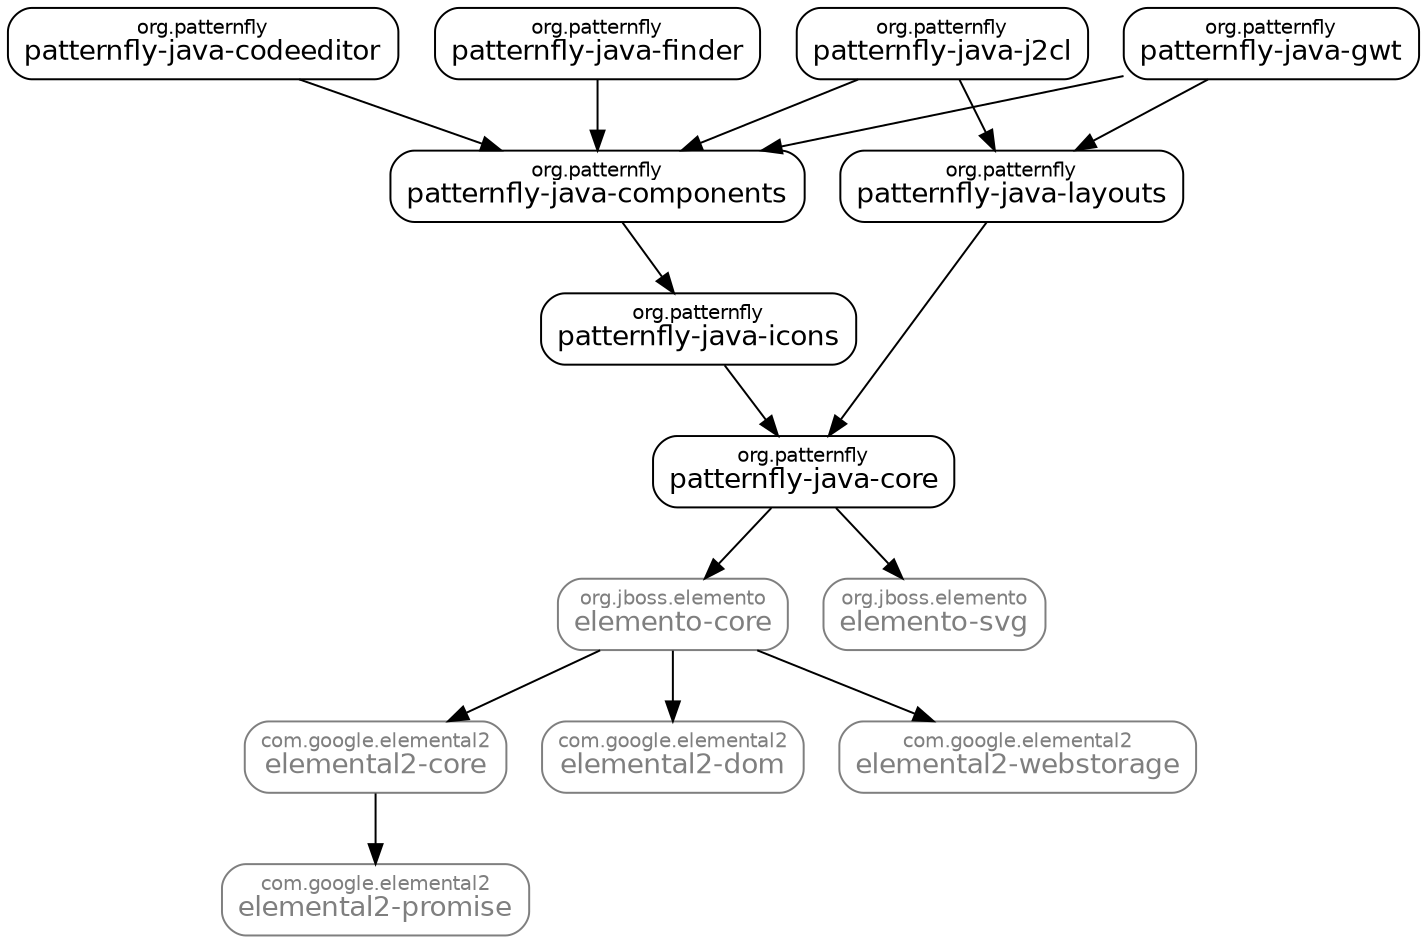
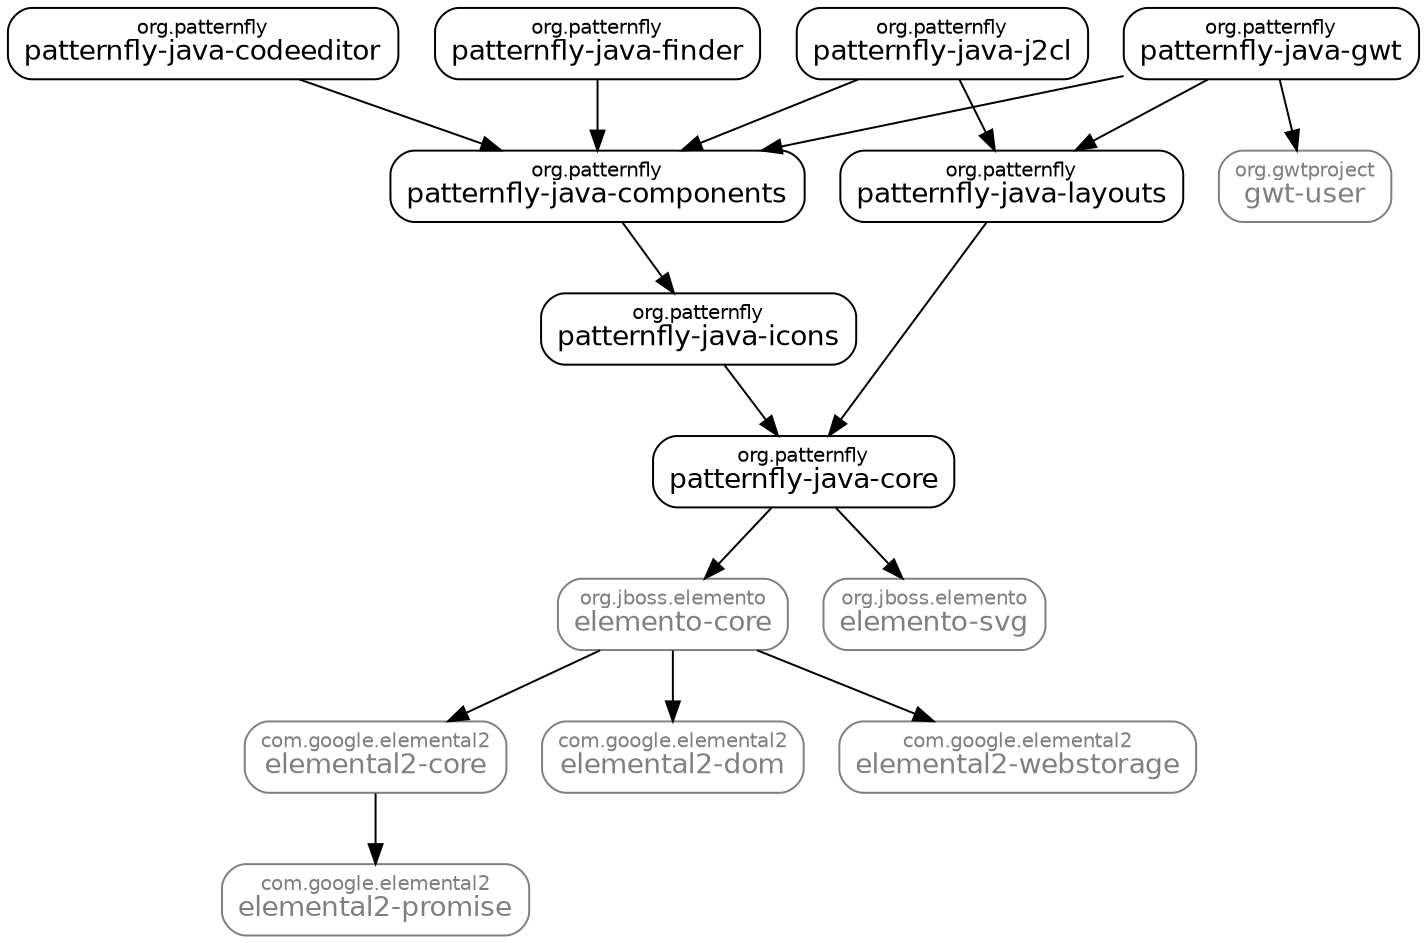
node "org.gwtproject": added
